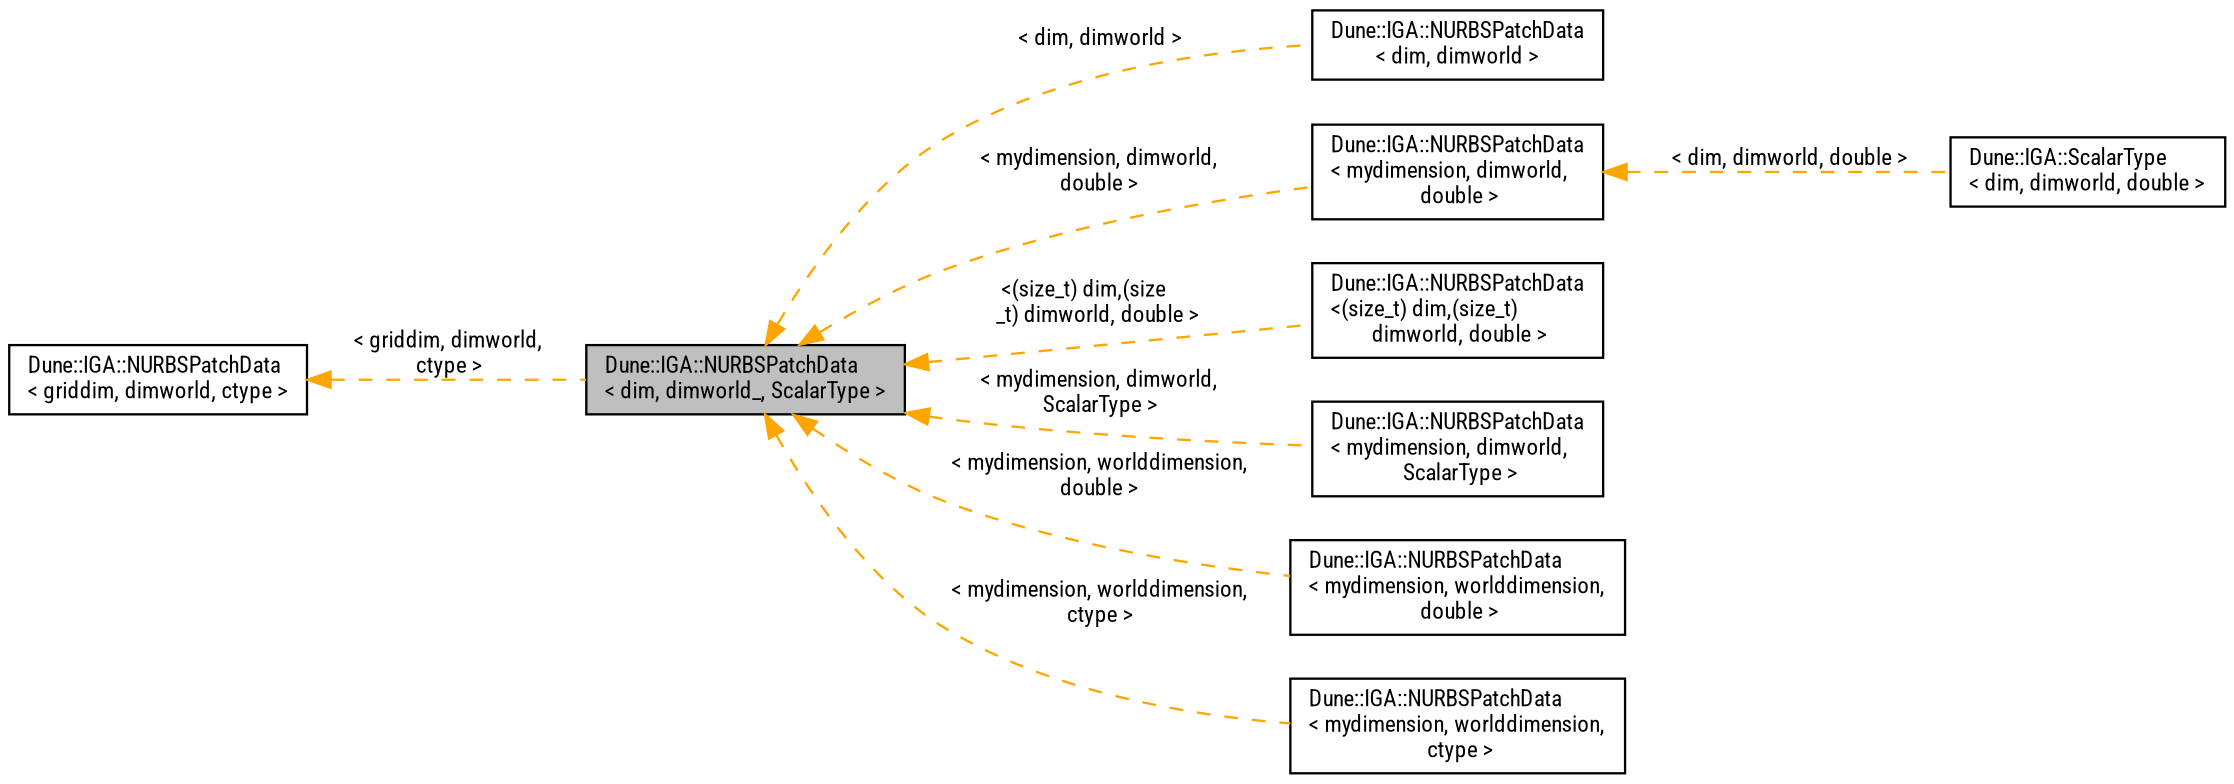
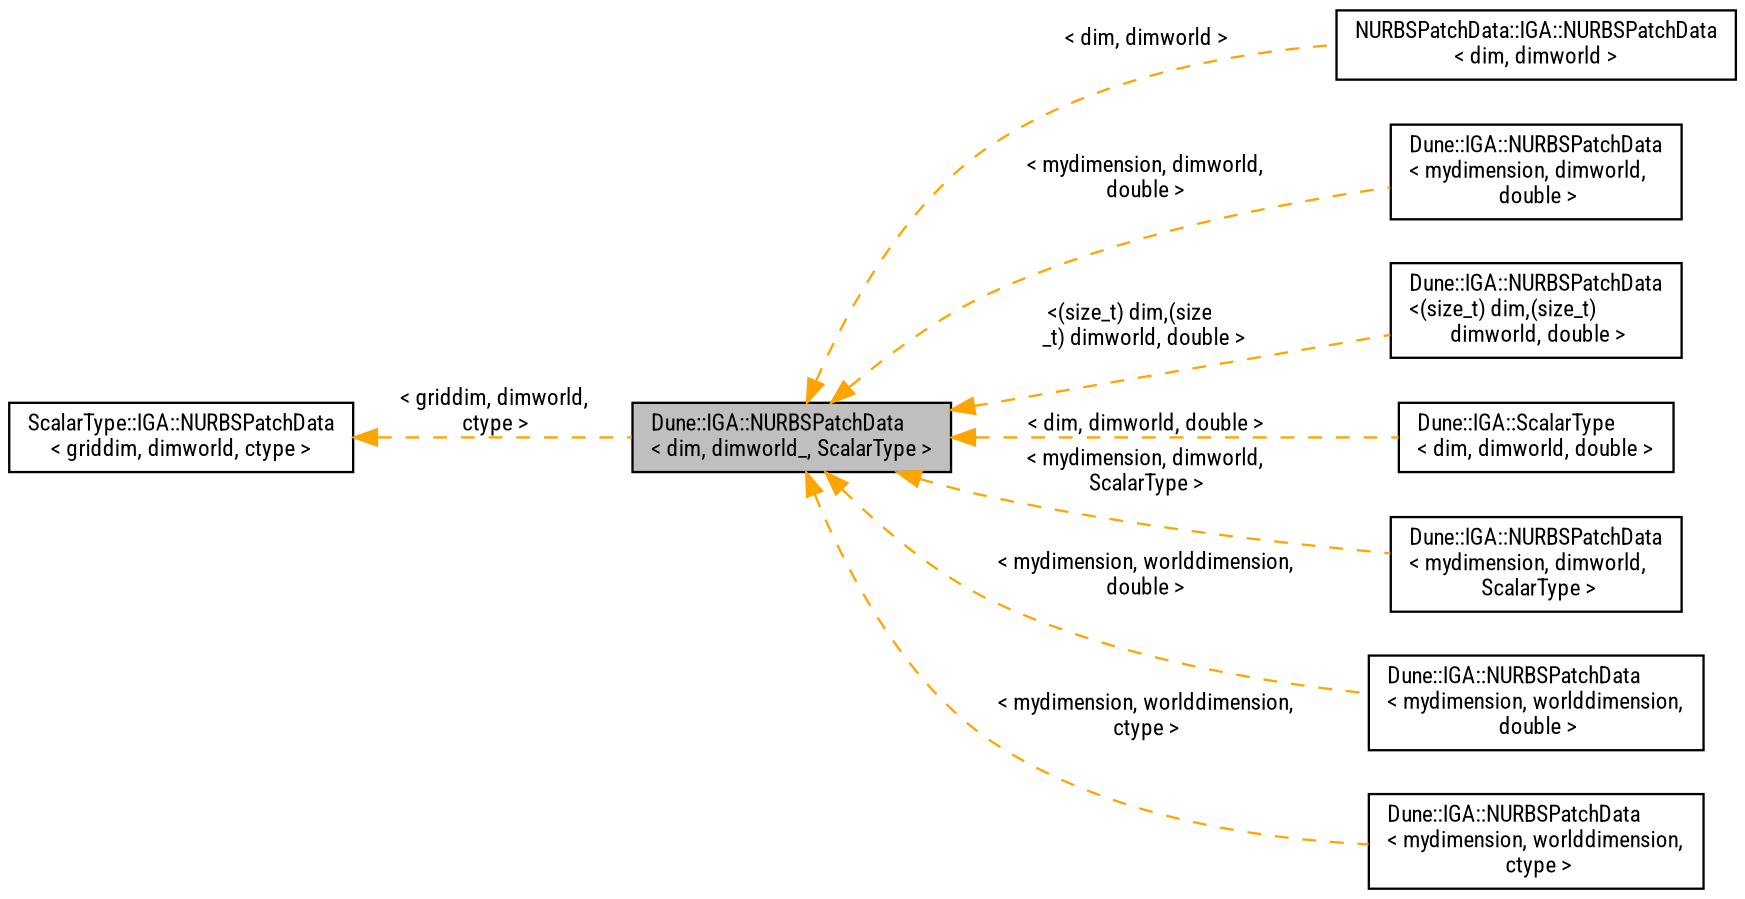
node "Dune::IGA::NURBSPatchData < dim, dimworld >": label "Dune::IGA::NURBSPatchData < dim, dimworld >" -> "NURBSPatchData::IGA::NURBSPatchData < dim, dimworld >"
edge "Dune::IGA::ScalarType < dim, dimworld, double >" -> "Dune::IGA::NURBSPatchData < mydimension, dimworld, double >": now "Dune::IGA::ScalarType < dim, dimworld, double >" -> "Dune::IGA::NURBSPatchData < dim, dimworld_, ScalarType >"
node "Dune::IGA::NURBSPatchData < griddim, dimworld, ctype >": label "Dune::IGA::NURBSPatchData < griddim, dimworld, ctype >" -> "ScalarType::IGA::NURBSPatchData < griddim, dimworld, ctype >"
